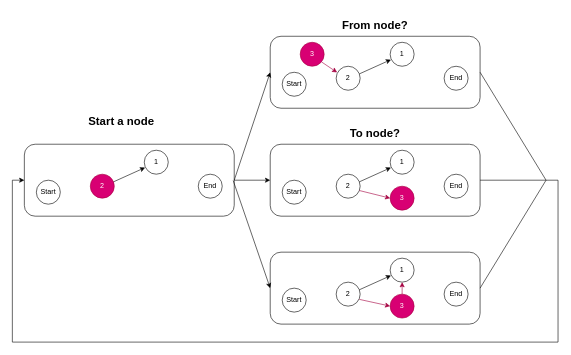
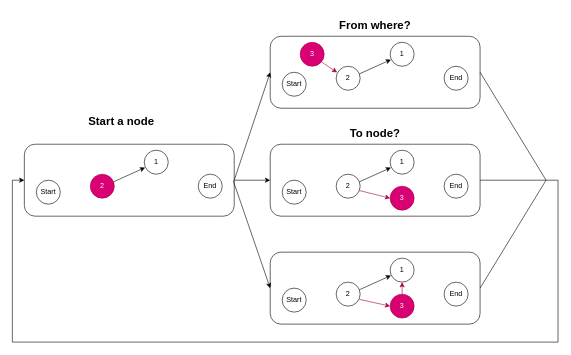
node "From node?": label "From node?" -> "From where?"
